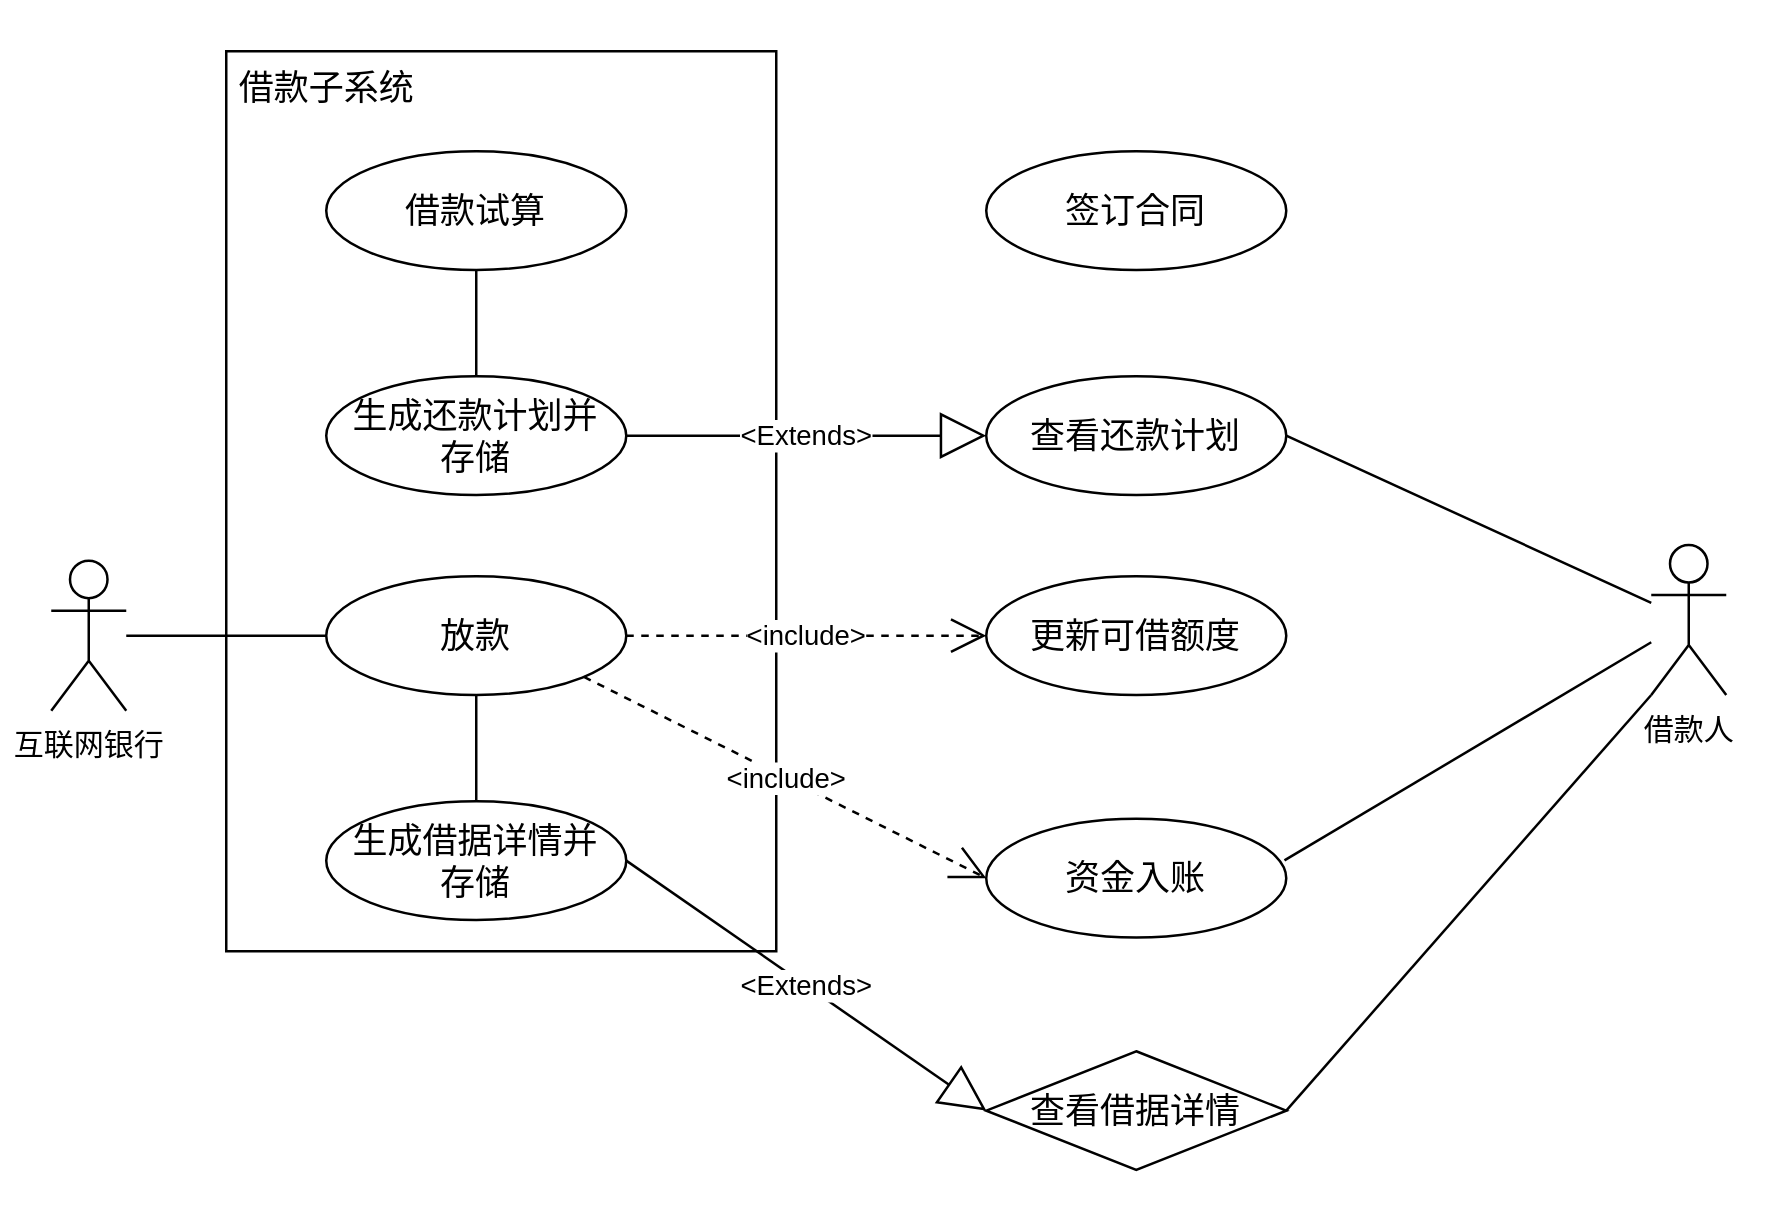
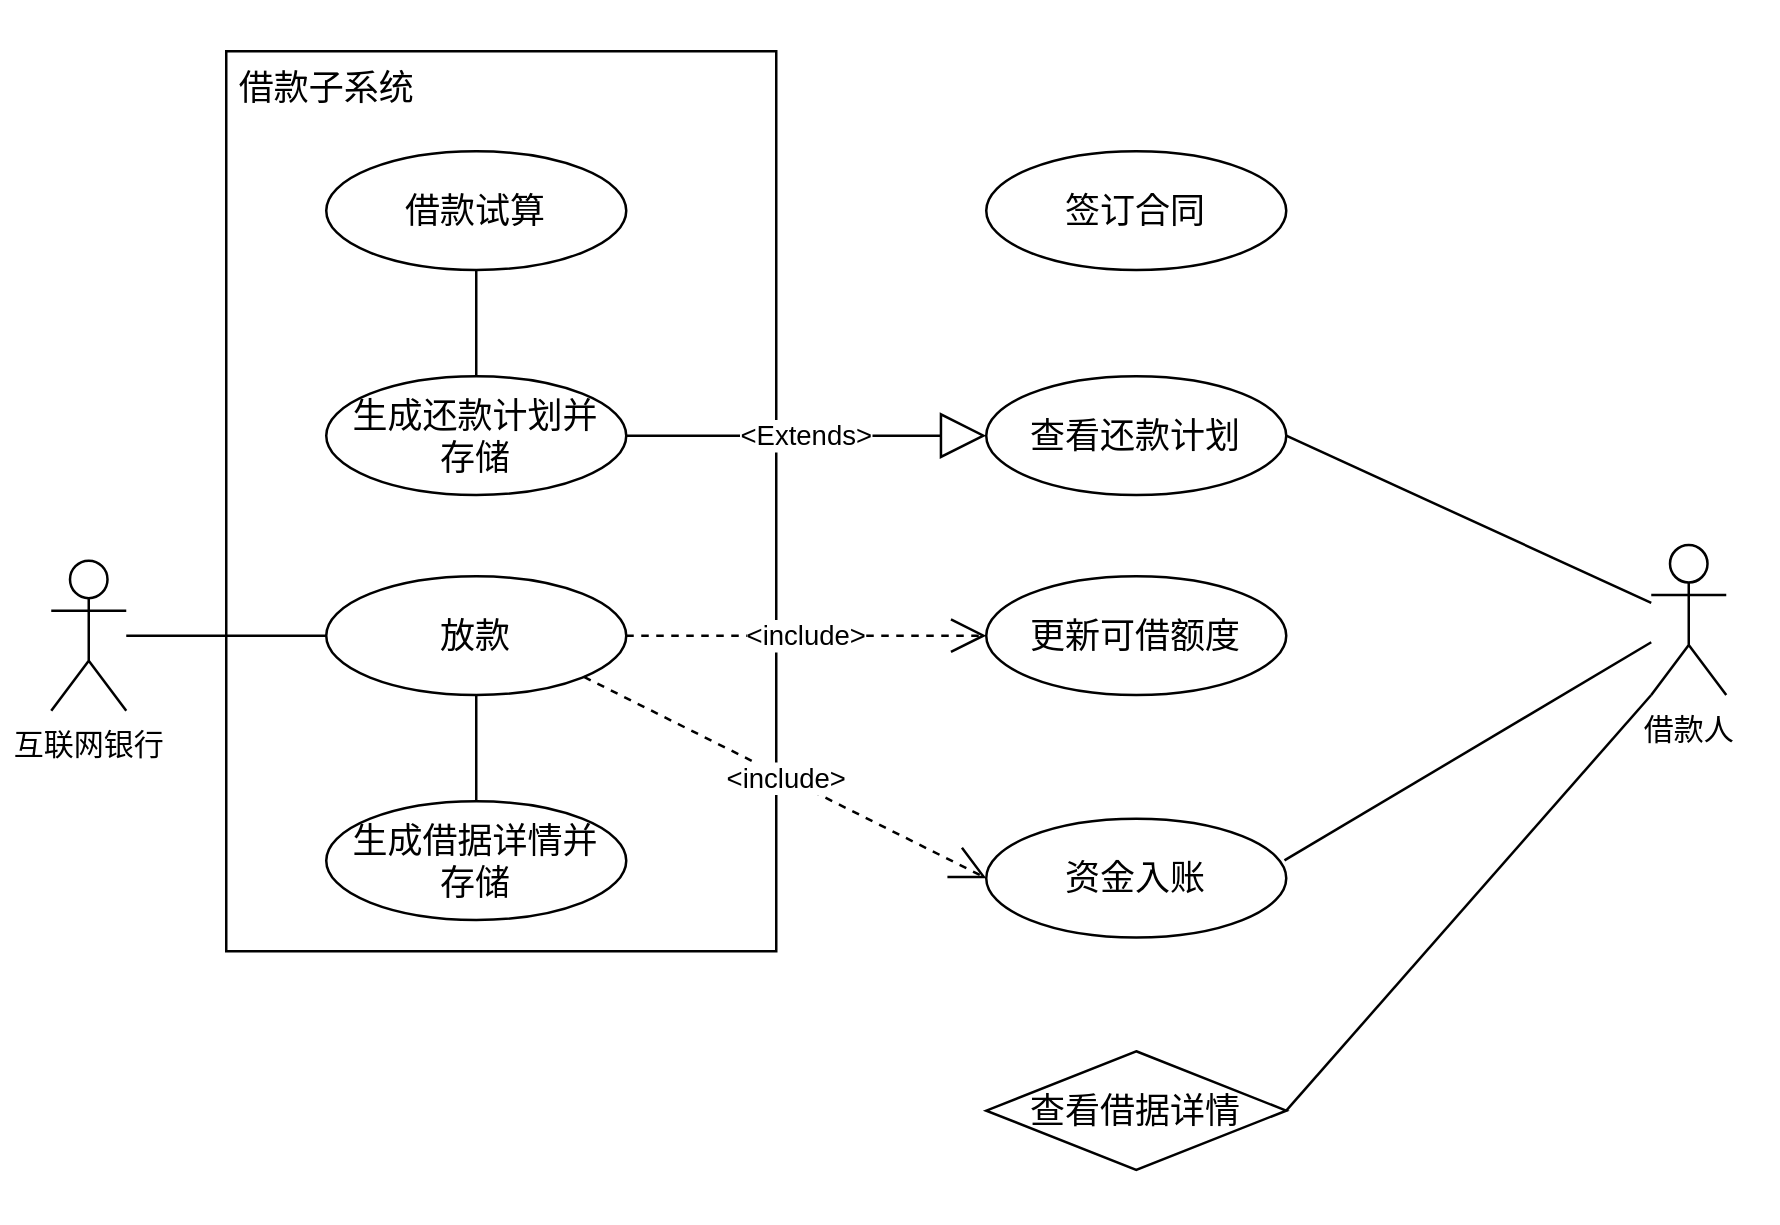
edge "生成借据详情并 存储" -> "查看借据详情": removed, label "<Extends>"
